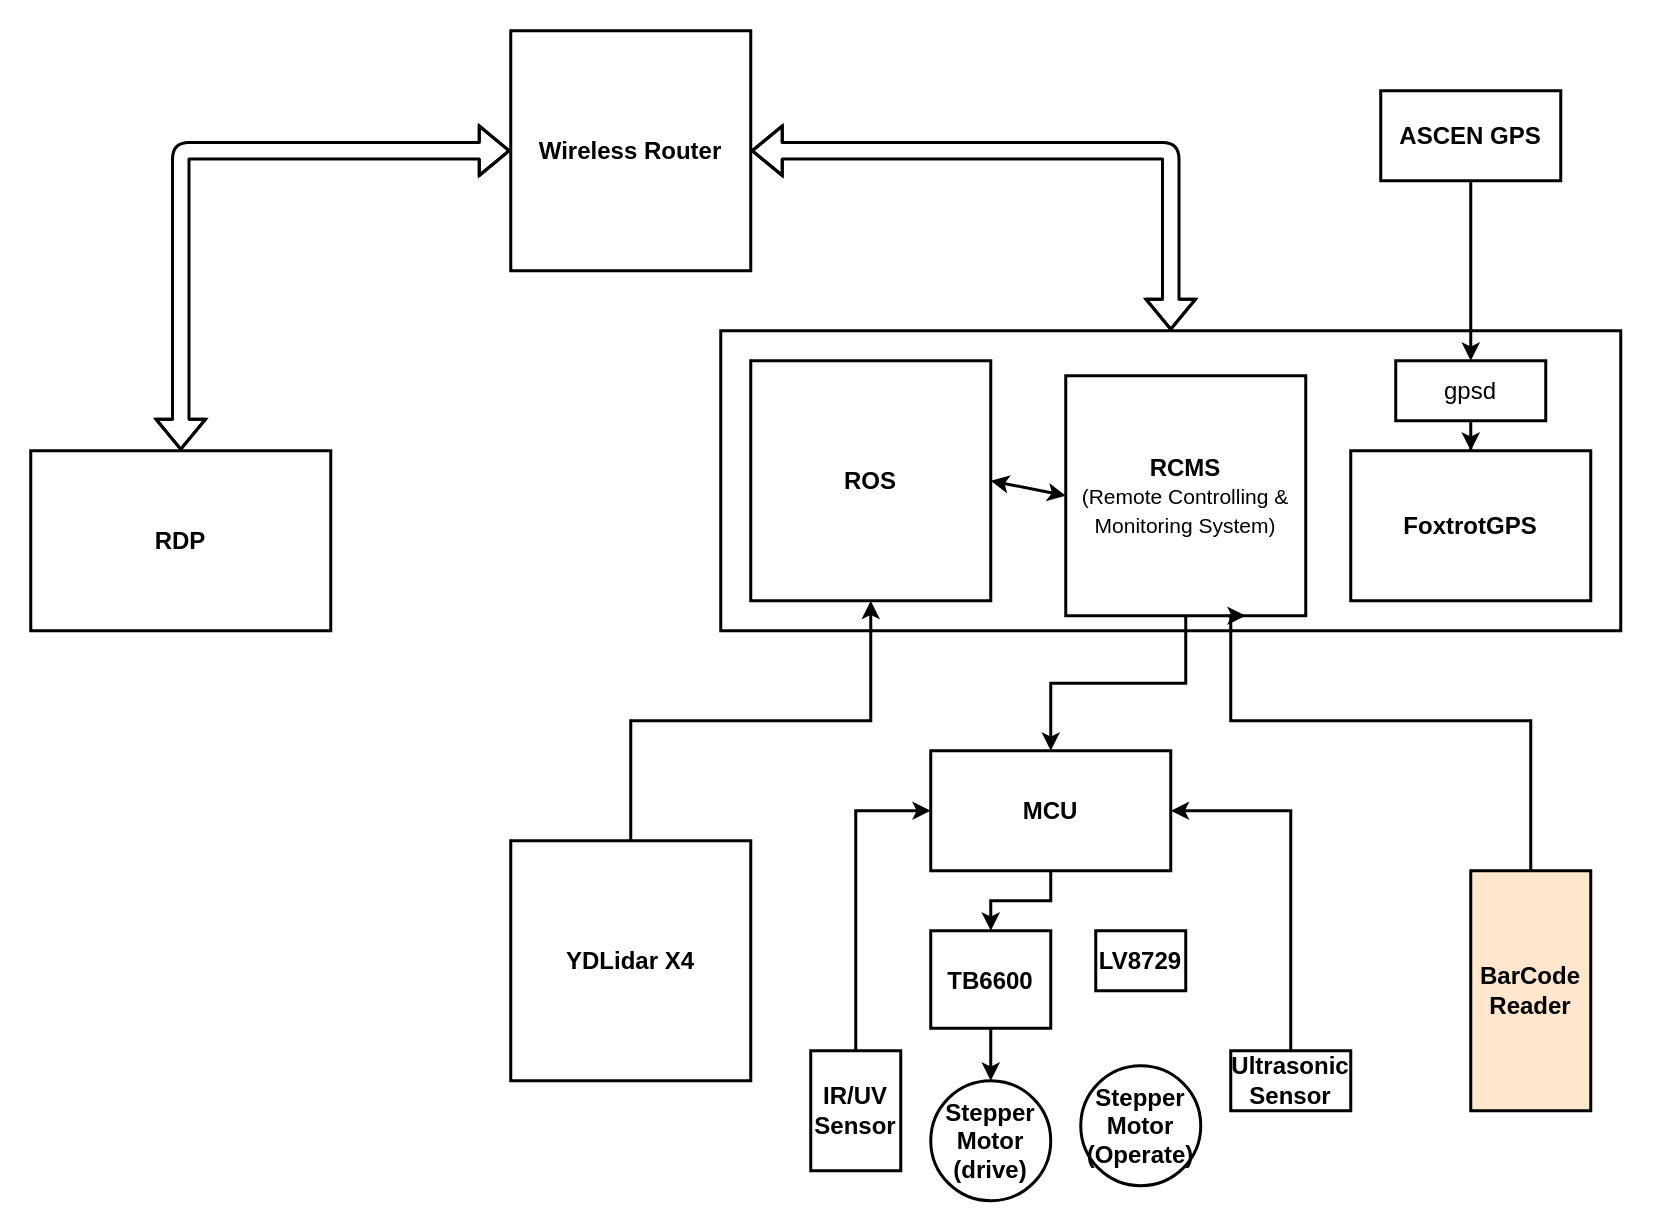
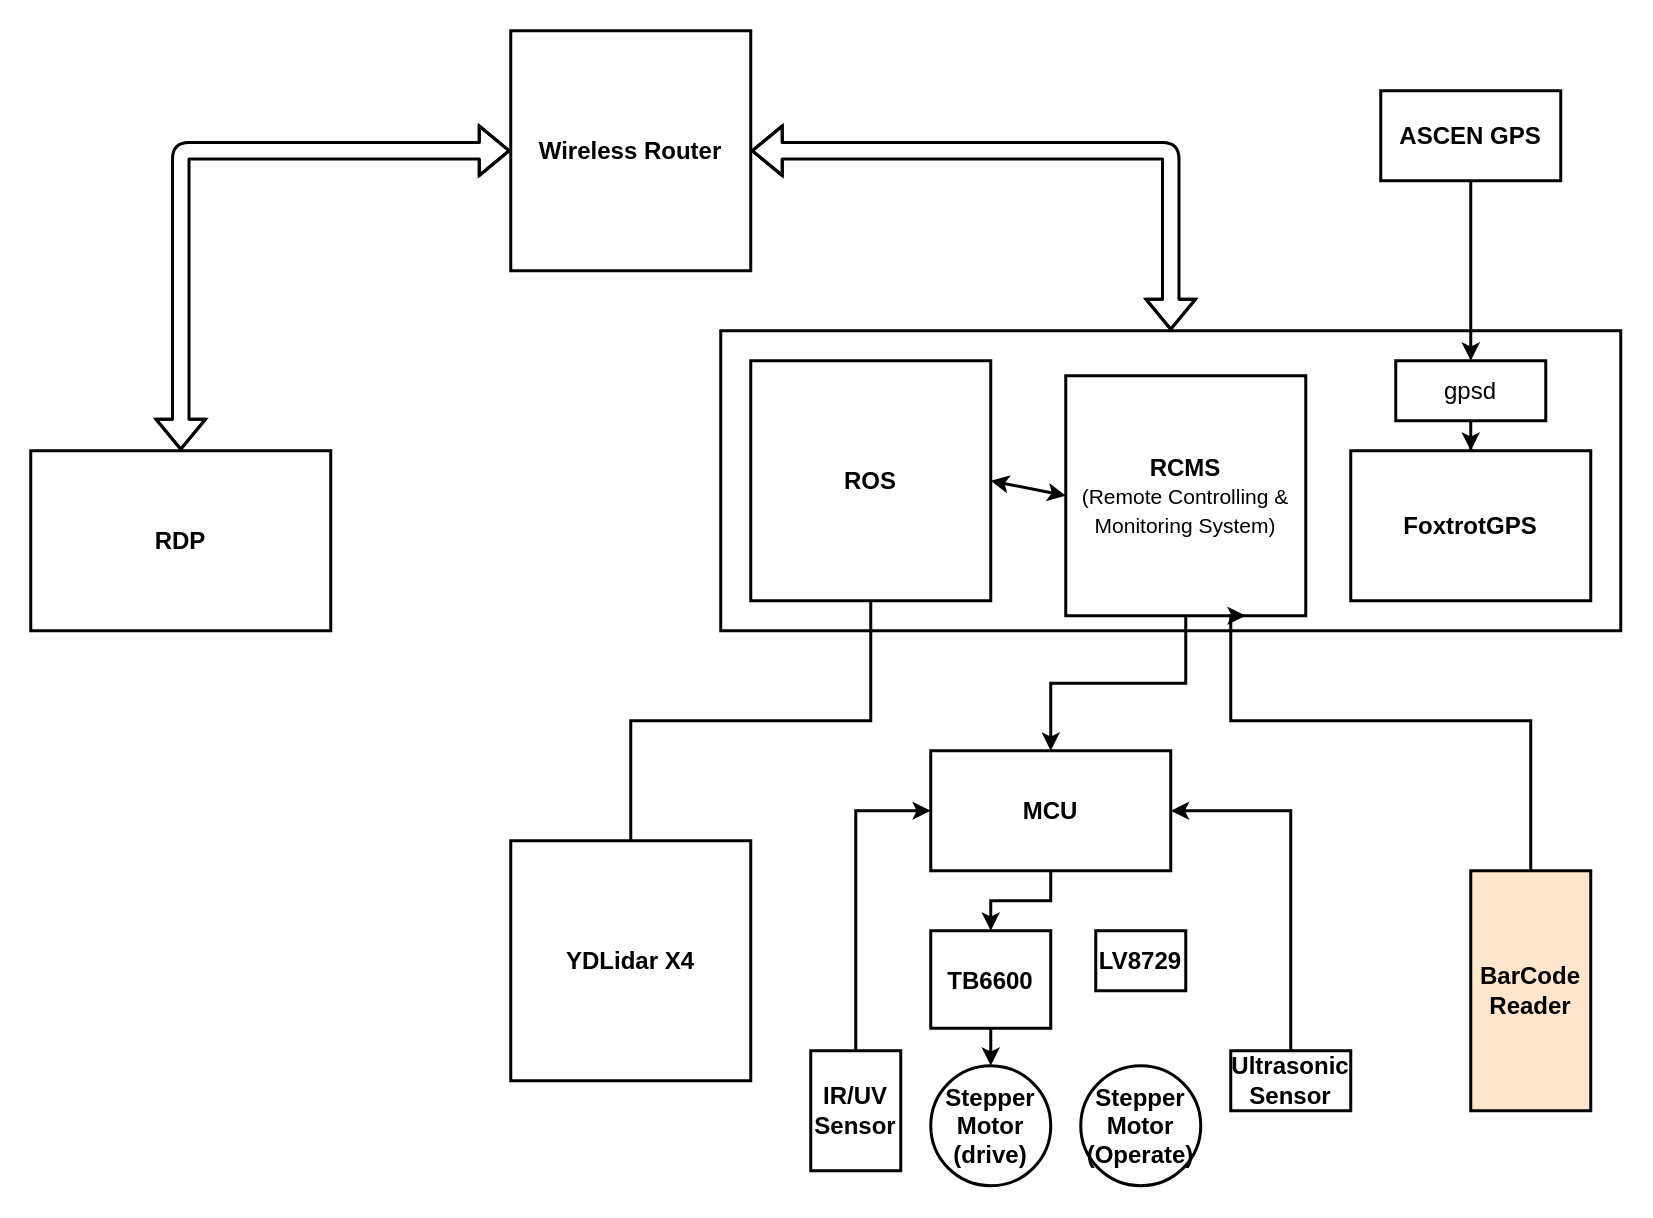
edge "YDLidar X4" -> "ROS": arrowhead classic -> none
node "StepperMotor(drive)": moved (991, 1141) -> (991, 1126)
